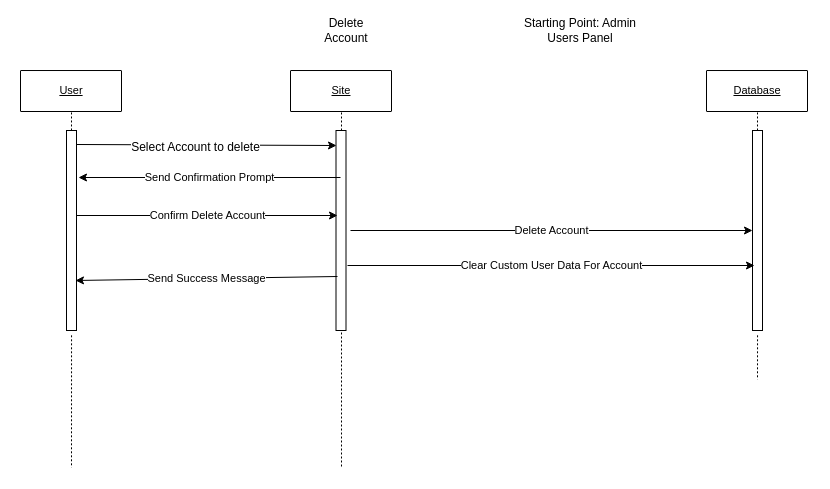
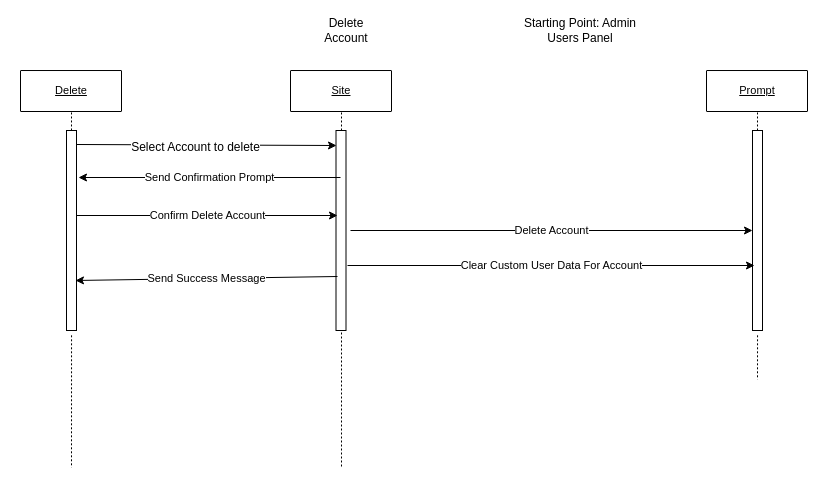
node "User": label "User" -> "Delete"
node "Database": label "Database" -> "Prompt"
